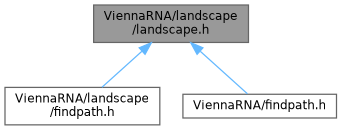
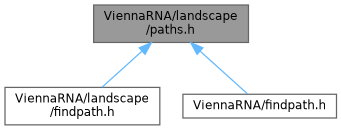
node "ViennaRNA/landscape /landscape.h": label "ViennaRNA/landscape /landscape.h" -> "ViennaRNA/landscape /paths.h"
